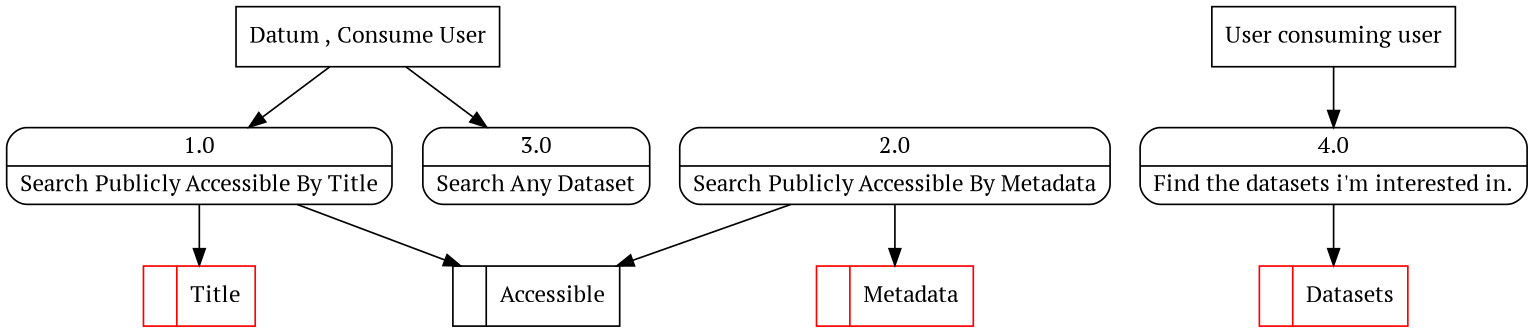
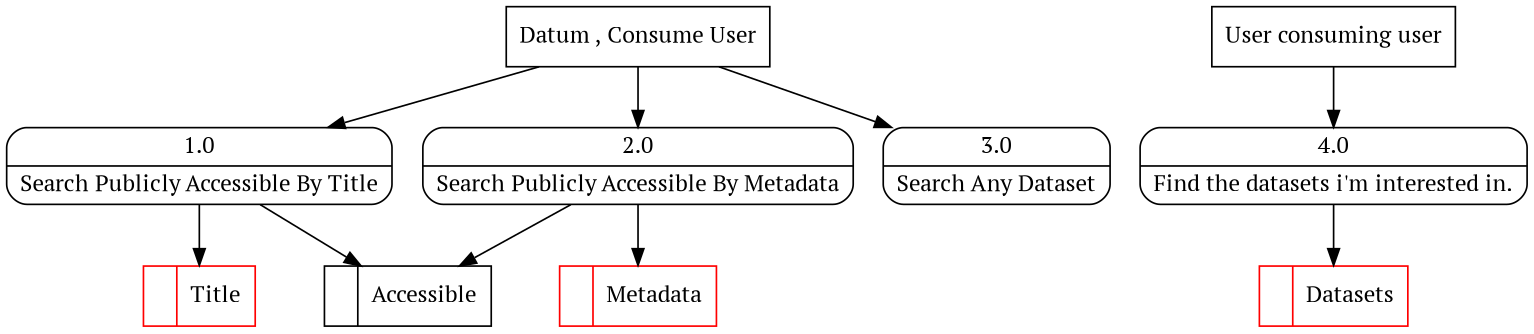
edge "Datum , Consume User" -> "2.0": added
